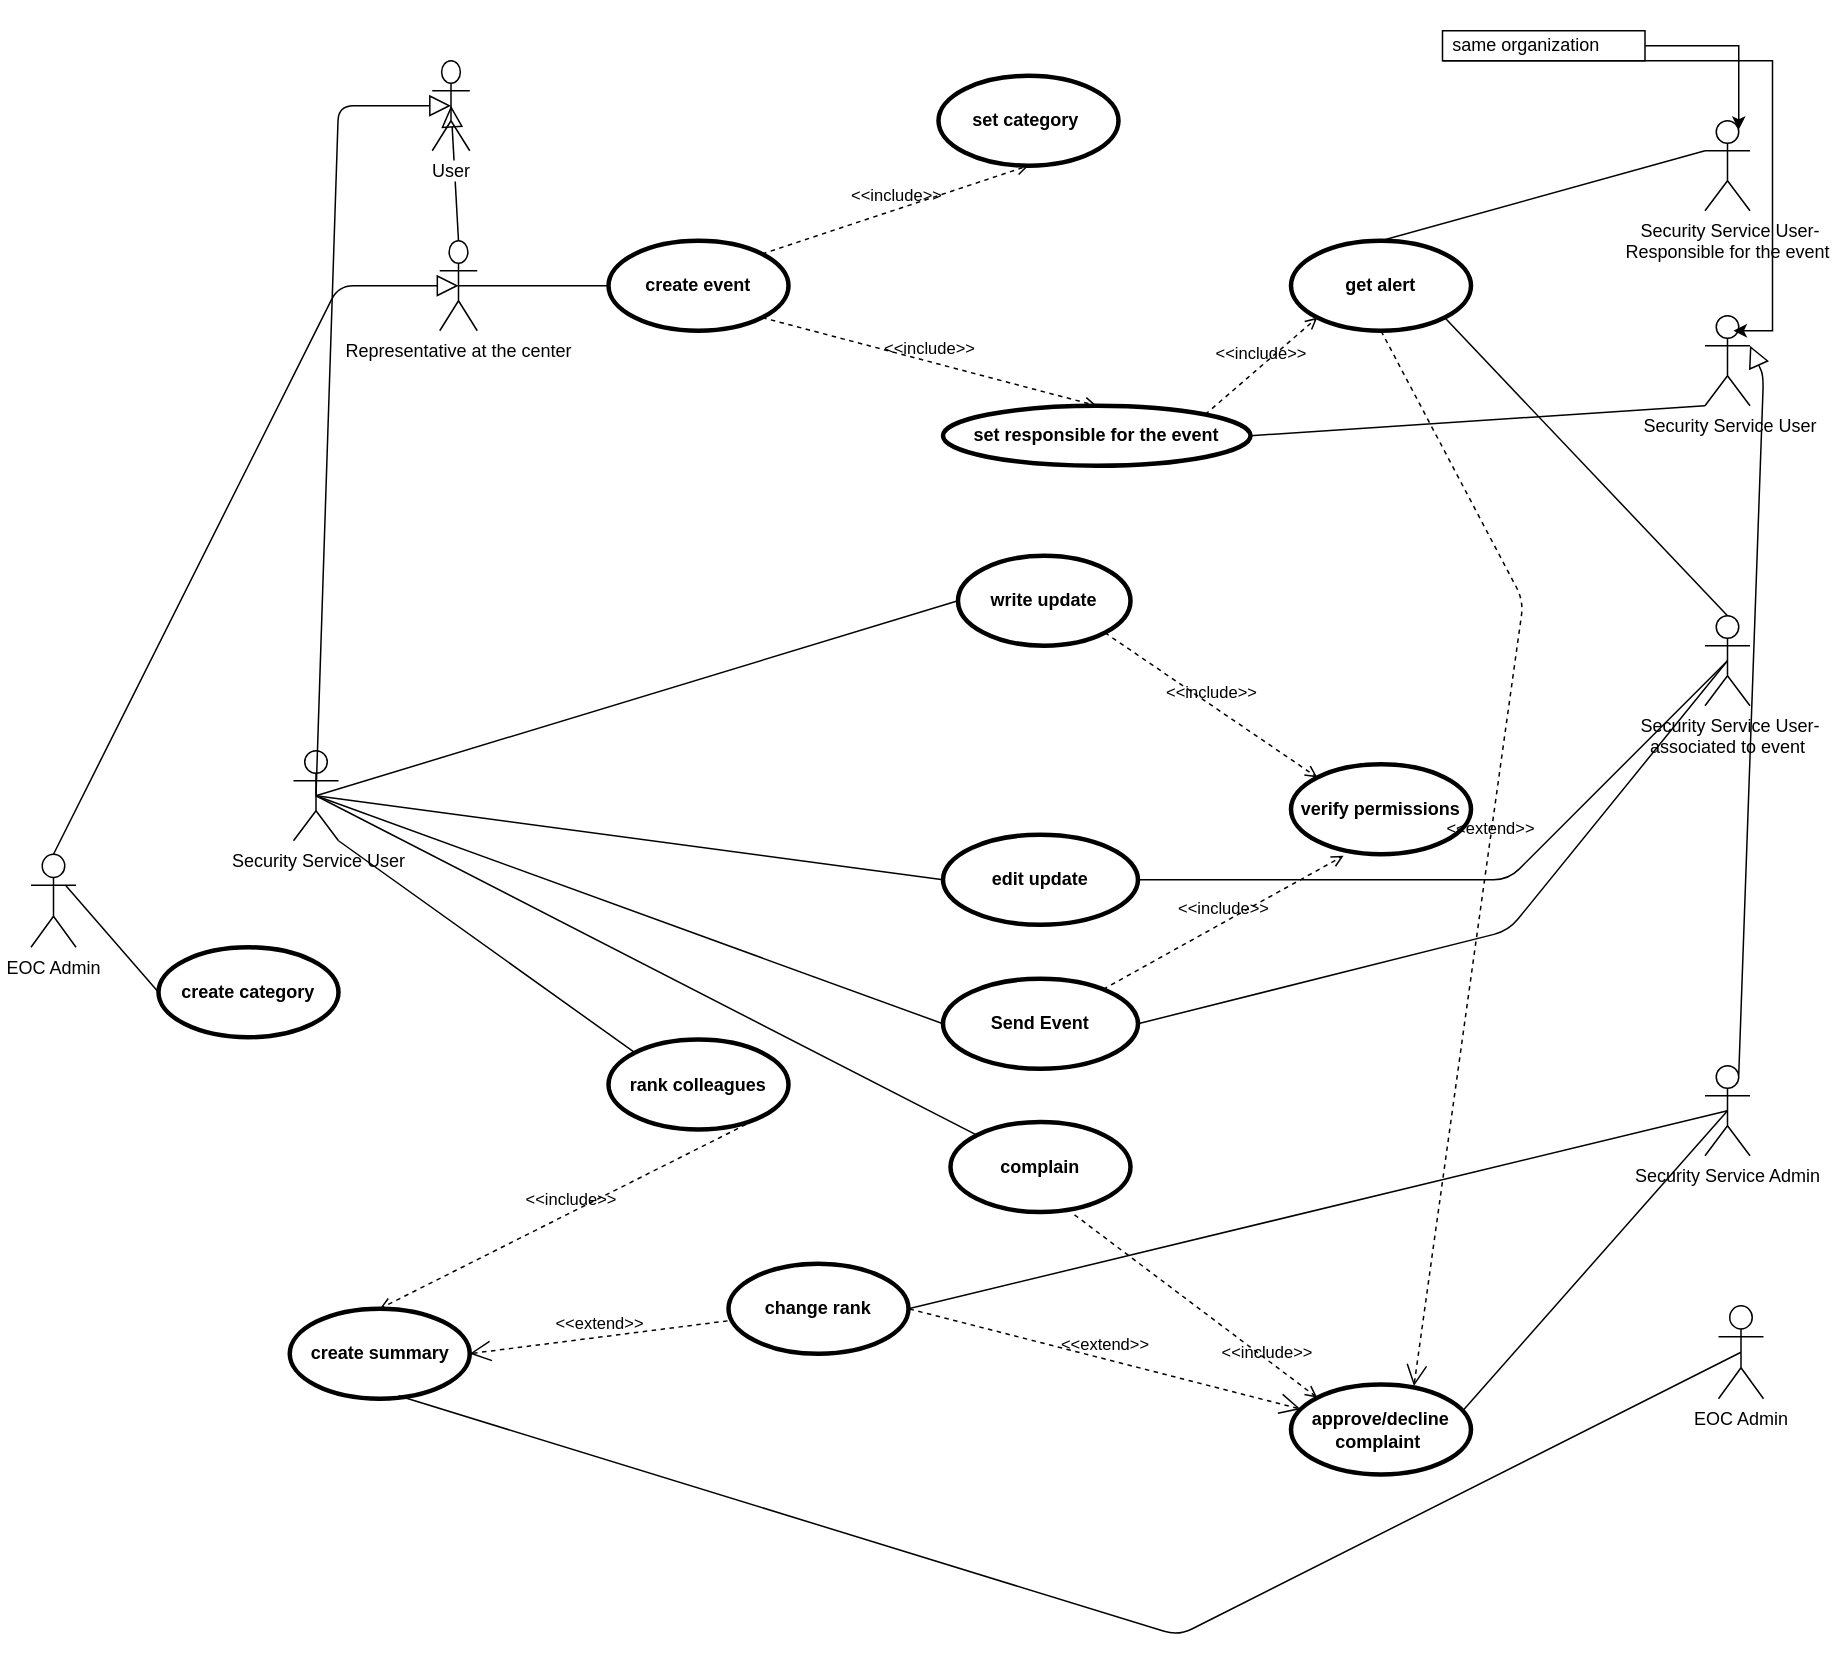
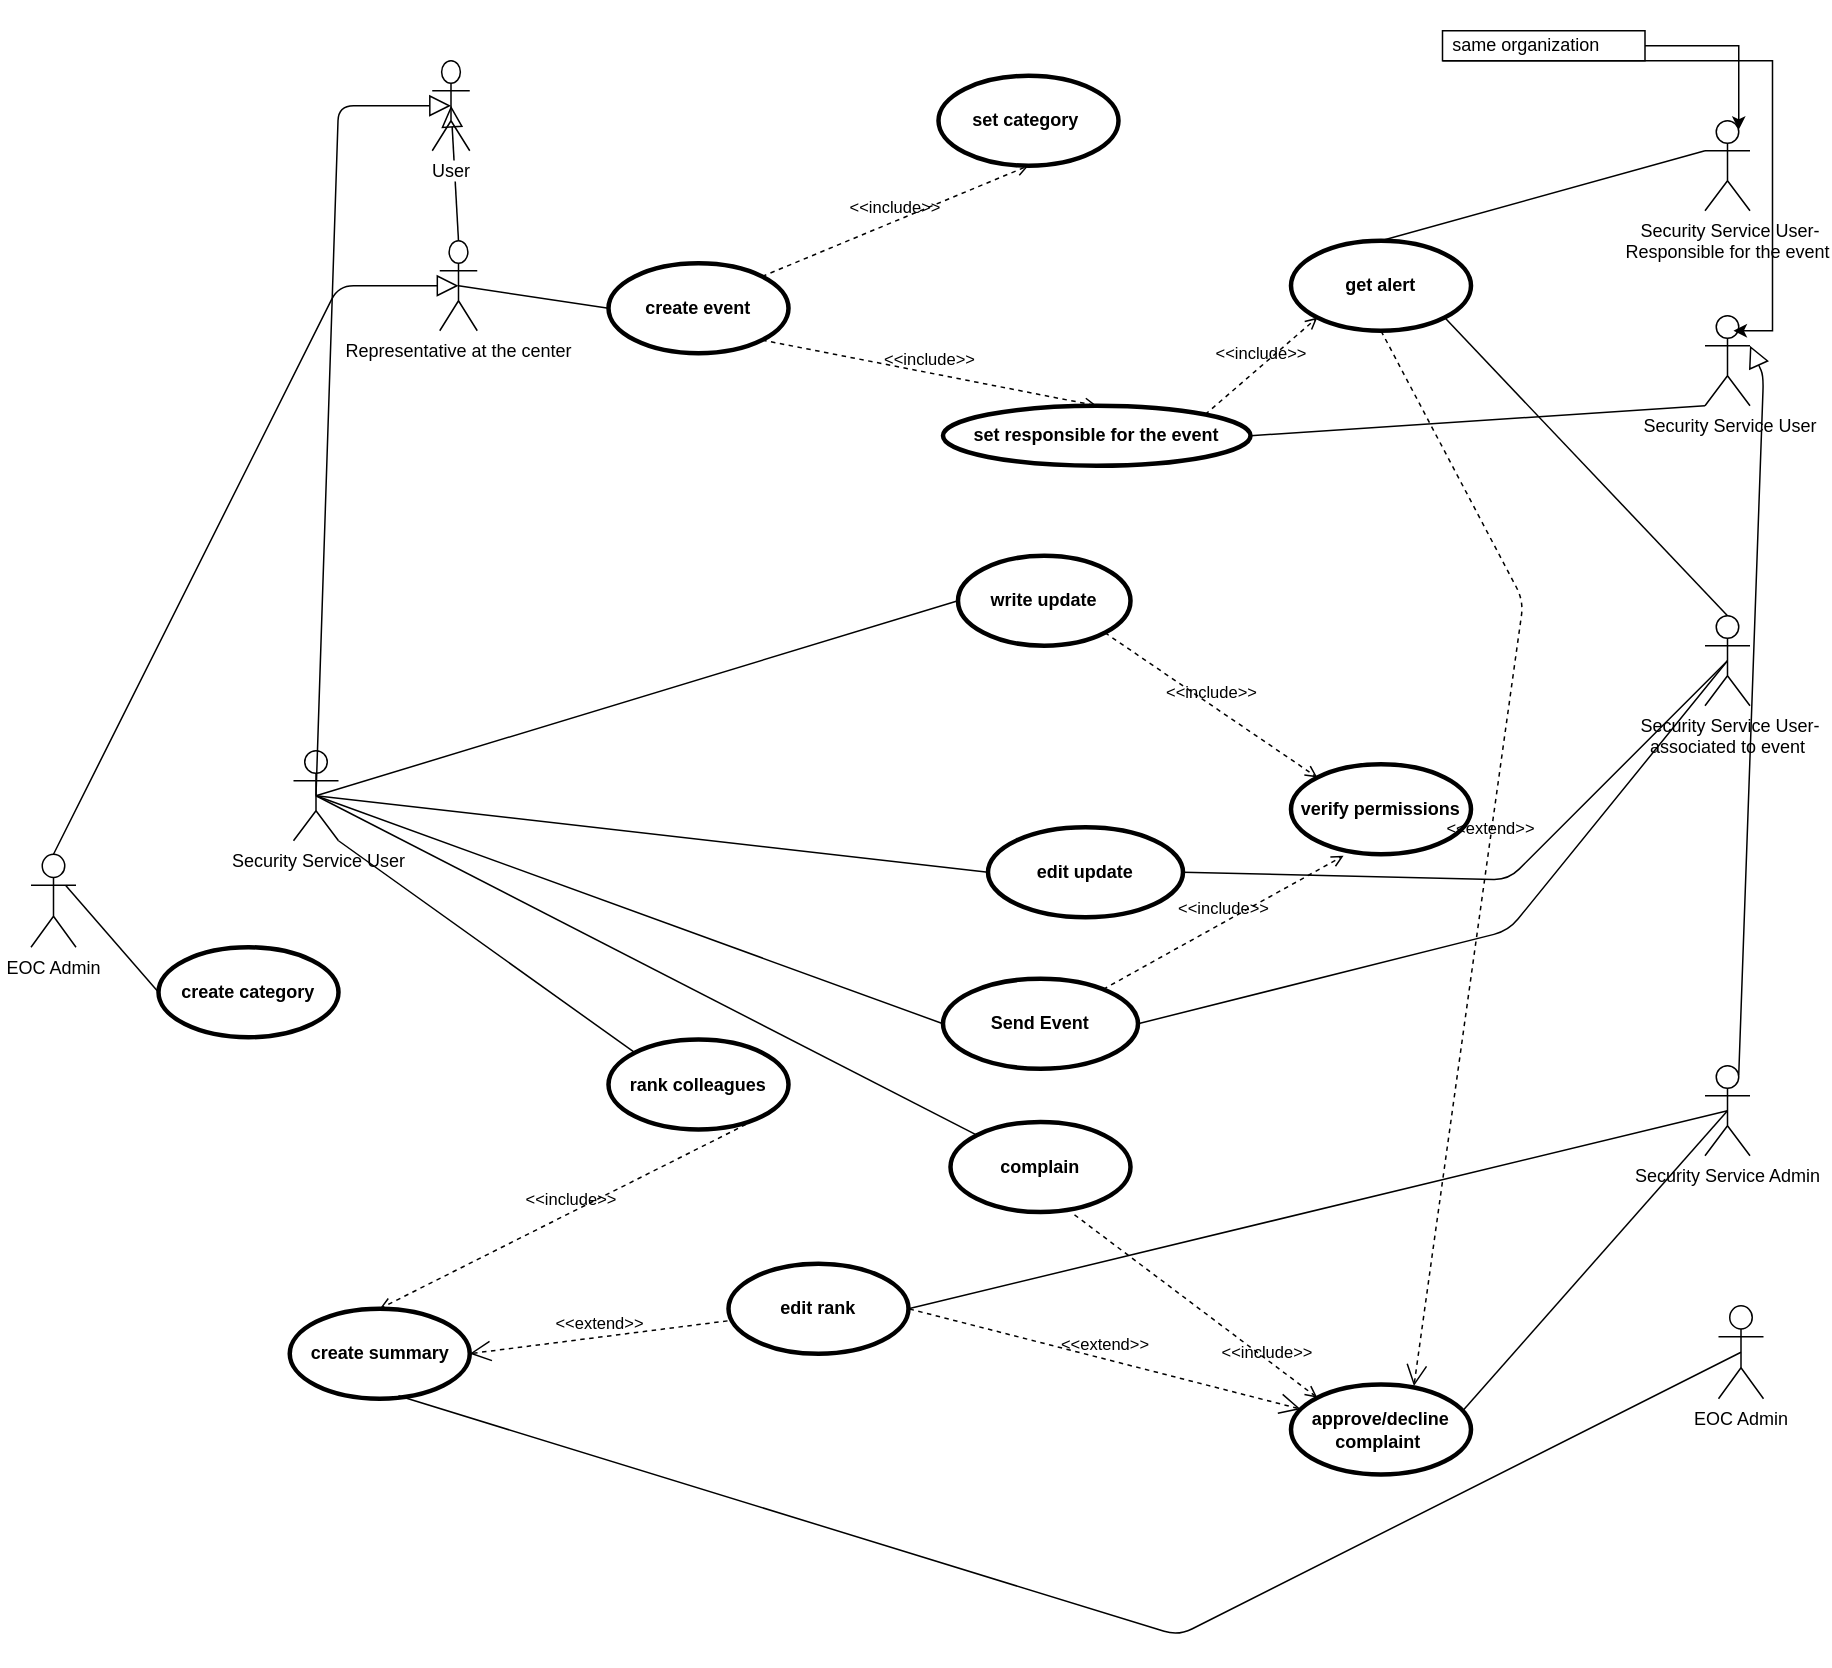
node "create event": moved (698, 286) -> (698, 308)
node "edit update": moved (1040, 880) -> (1085, 872)
node "change rank": label "change rank" -> "edit rank"
